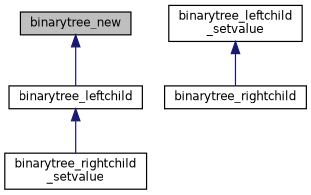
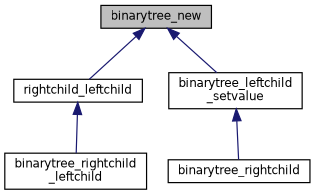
edge "binarytree_leftchild _setvalue" -> "binarytree_new": added
node "binarytree_leftchild": label "binarytree_leftchild" -> "rightchild_leftchild"
node "binarytree_rightchild _setvalue": label "binarytree_rightchild _setvalue" -> "binarytree_rightchild _leftchild"
